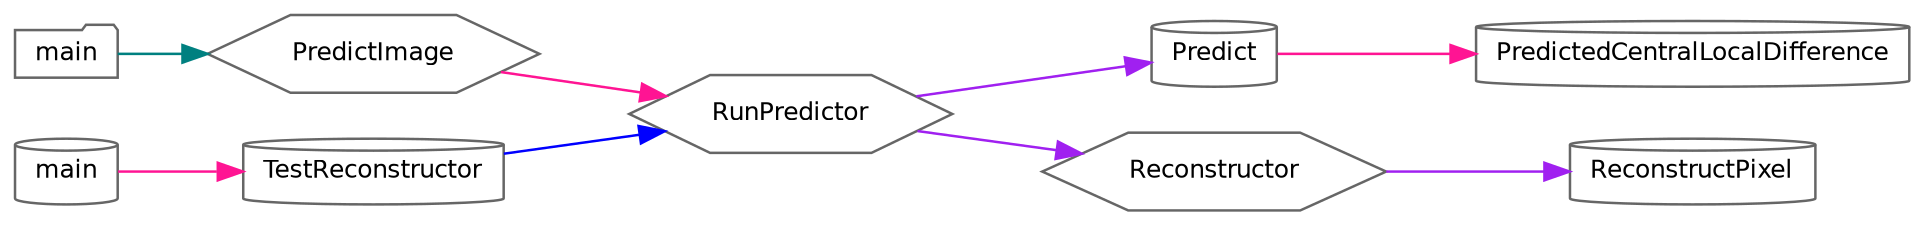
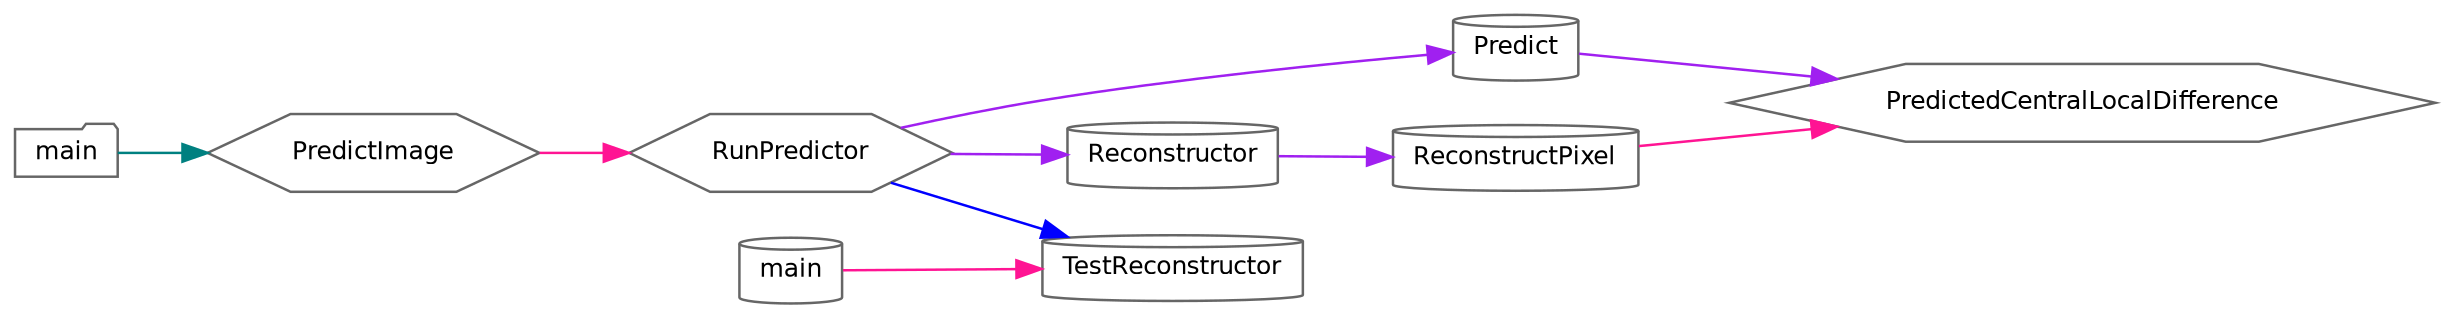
edge "Predict" -> "PredictedCentralLocalDifference": color deeppink -> purple
node "PredictedCentralLocalDifference": shape cylinder -> hexagon
edge "ReconstructPixel" -> "PredictedCentralLocalDifference": added
edge "TestReconstructor" -> "RunPredictor": reversed
node "Reconstructor": shape hexagon -> cylinder
